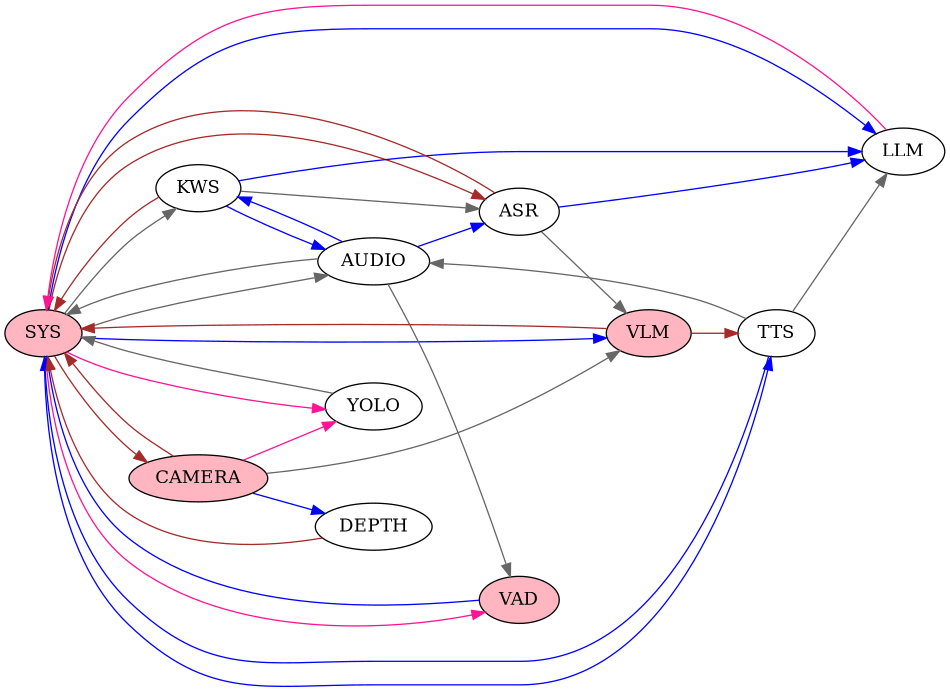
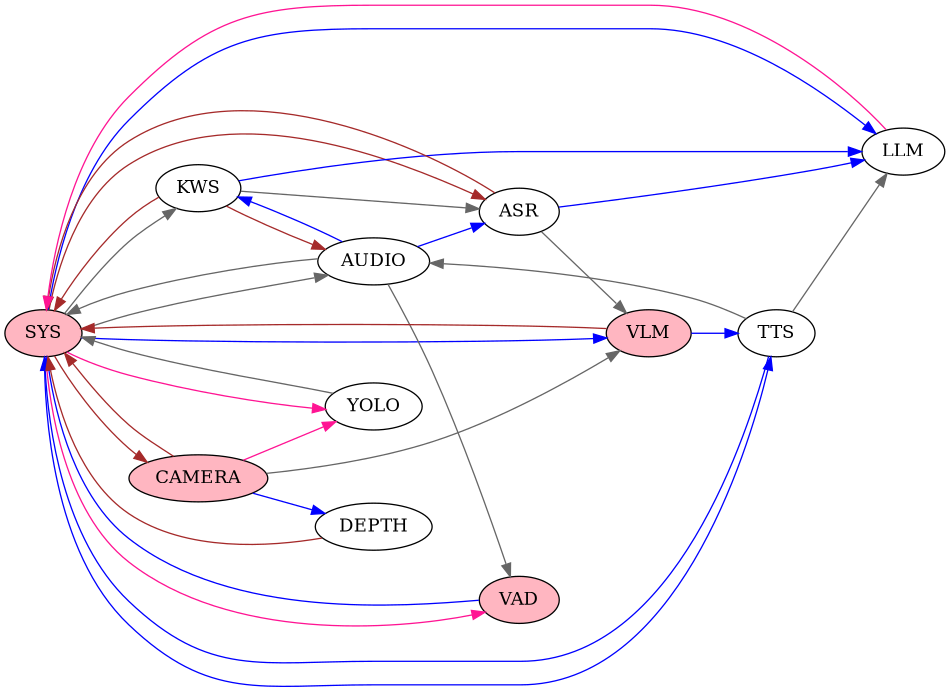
edge "KWS" -> "AUDIO": color blue -> brown
edge "VLM" -> "TTS": color brown -> blue
